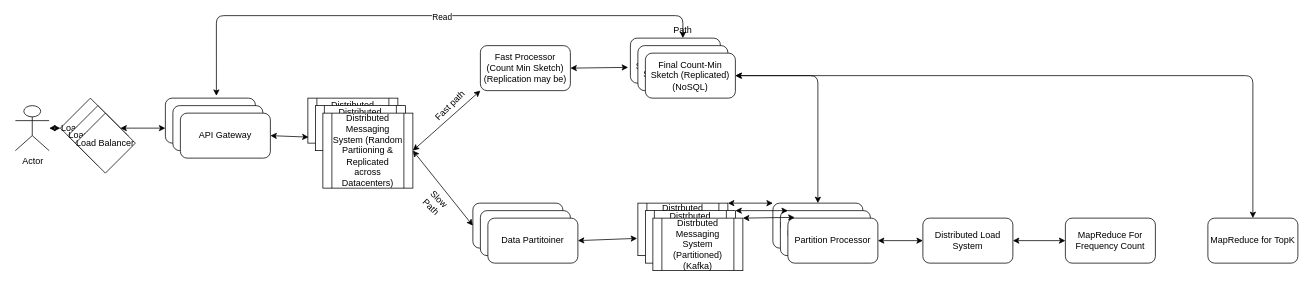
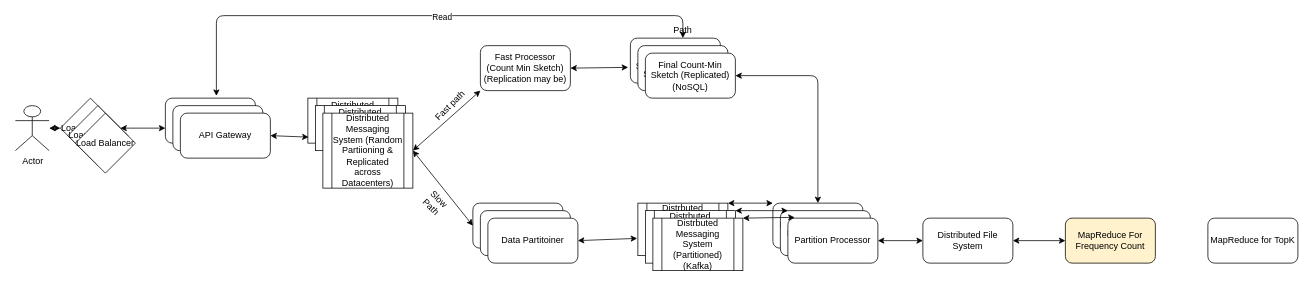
edge "Final Count-Min Sketch (Replicated) (NoSQL)" -- "MapReduce for TopK": removed
node "Distributed Load System": label "Distributed Load System" -> "Distributed File System"
node "MapReduce For Frequency Count": fillcolor #ffffff -> #fff2cc
